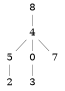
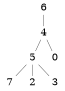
node "8": label "8" -> "6"
edge "4" -- "7": now "5" -- "7"
edge "0" -- "3": now "5" -- "3"
